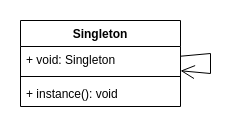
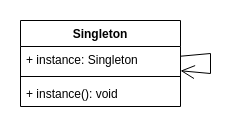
node "+ void: Singleton": label "+ void: Singleton" -> "+ instance: Singleton"
